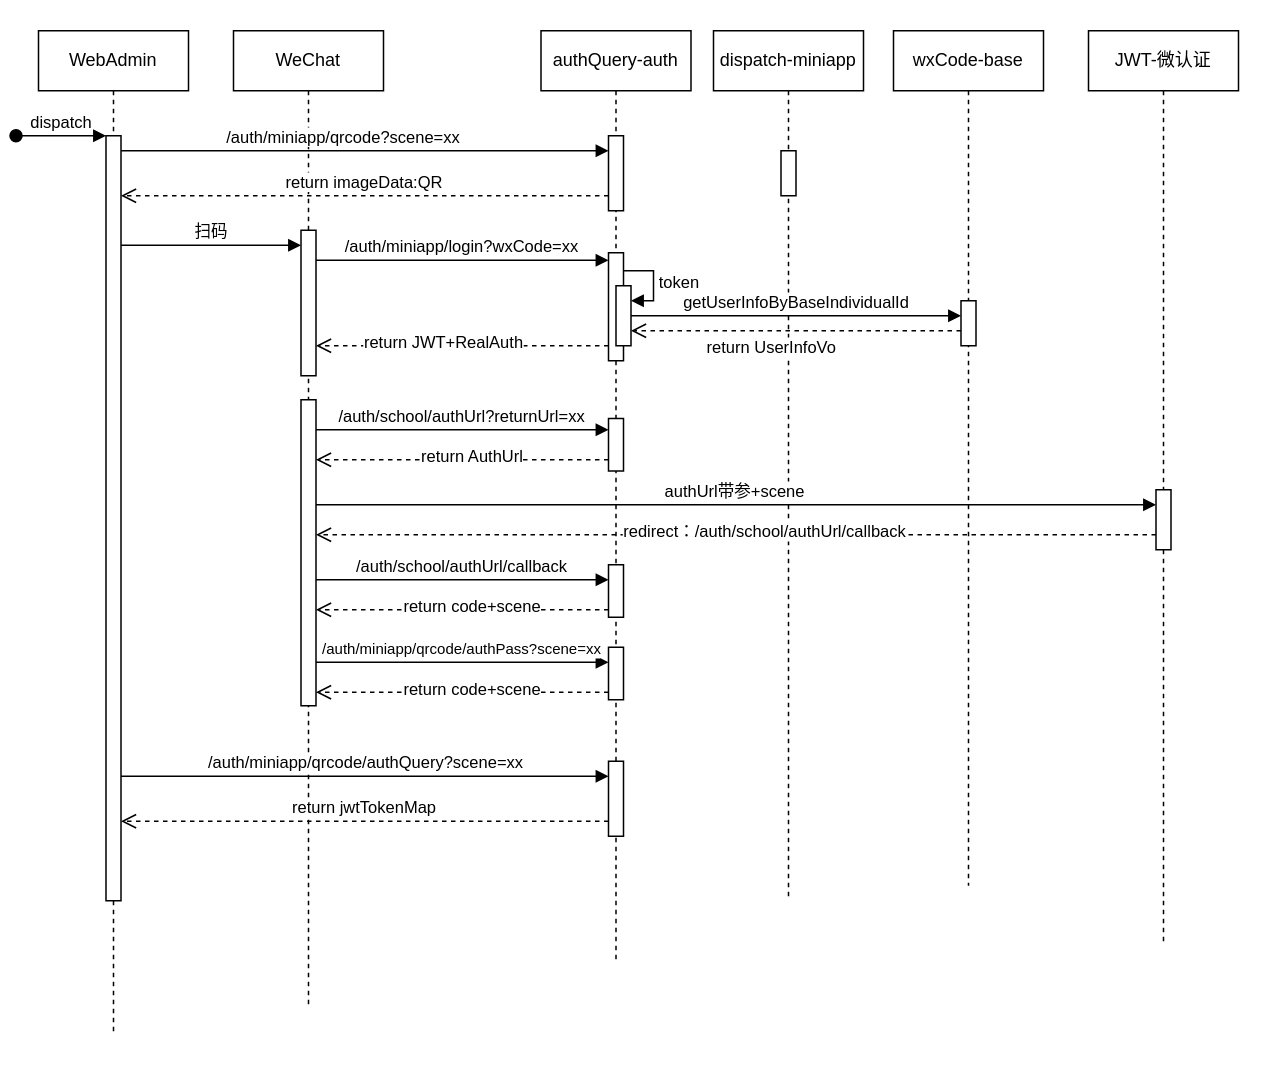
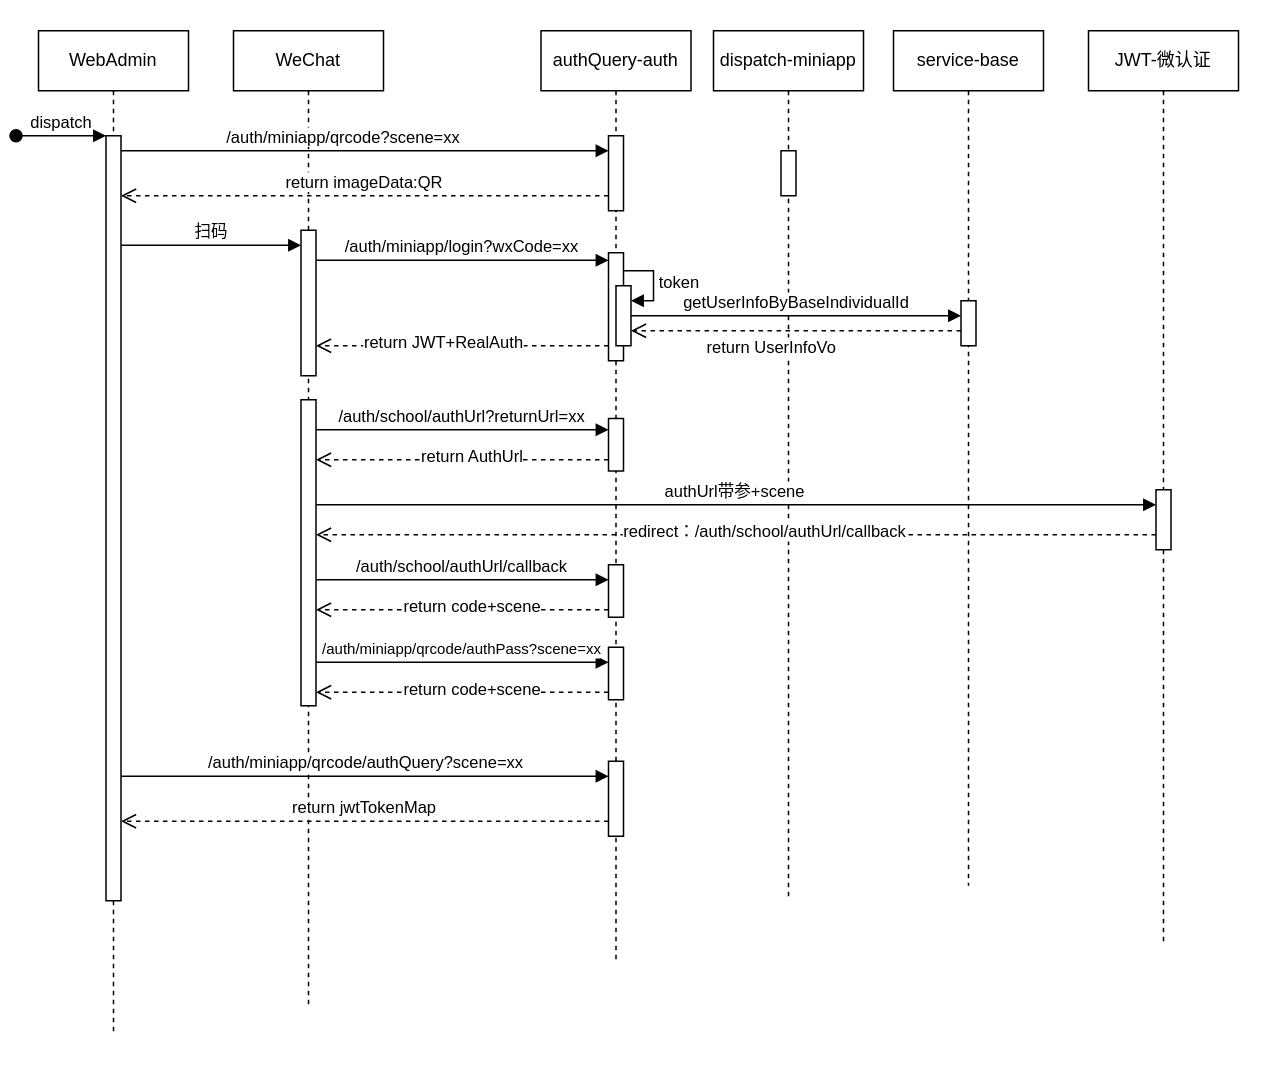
node "wxCode-base": label "wxCode-base" -> "service-base"
